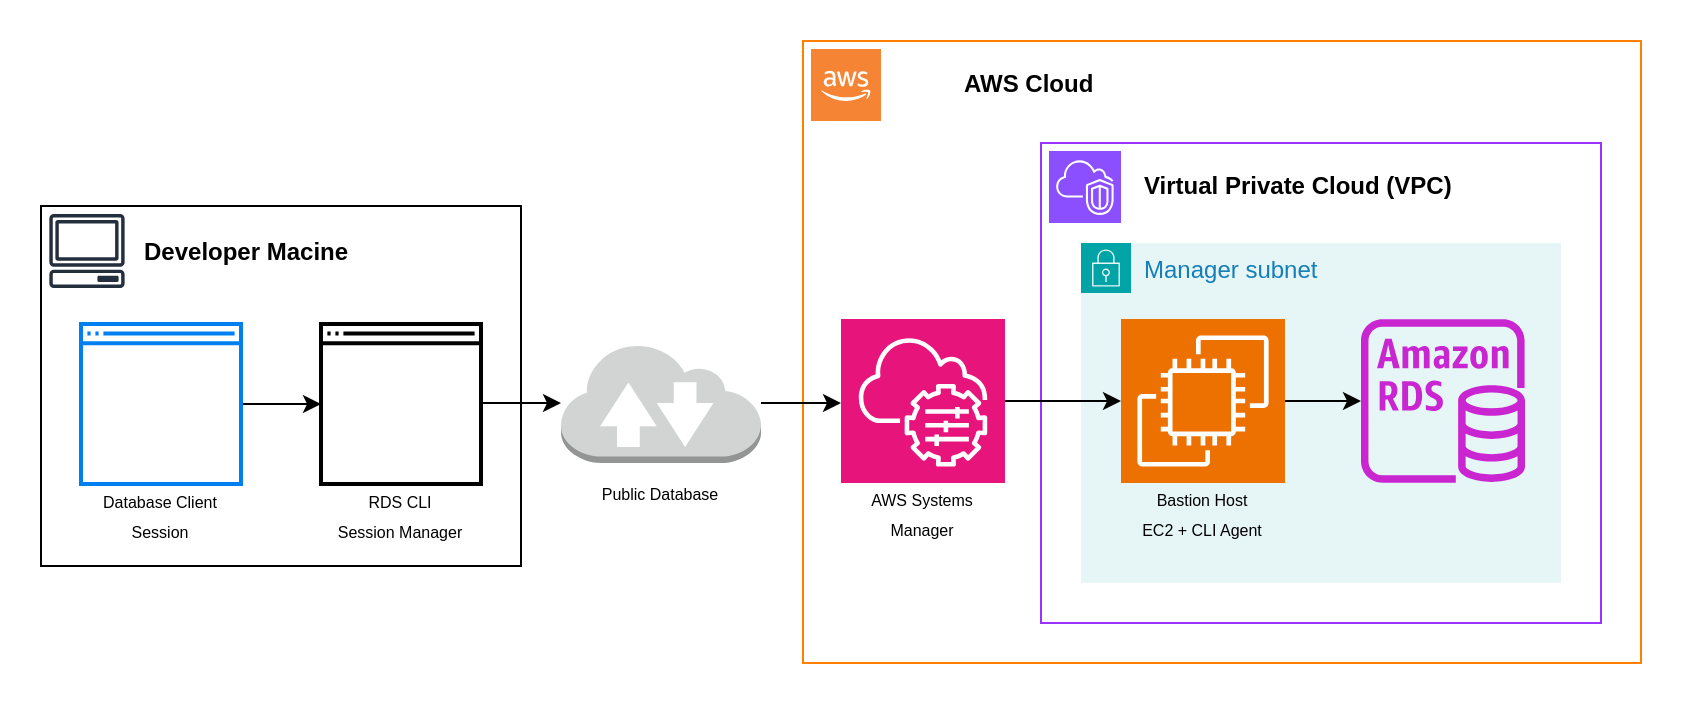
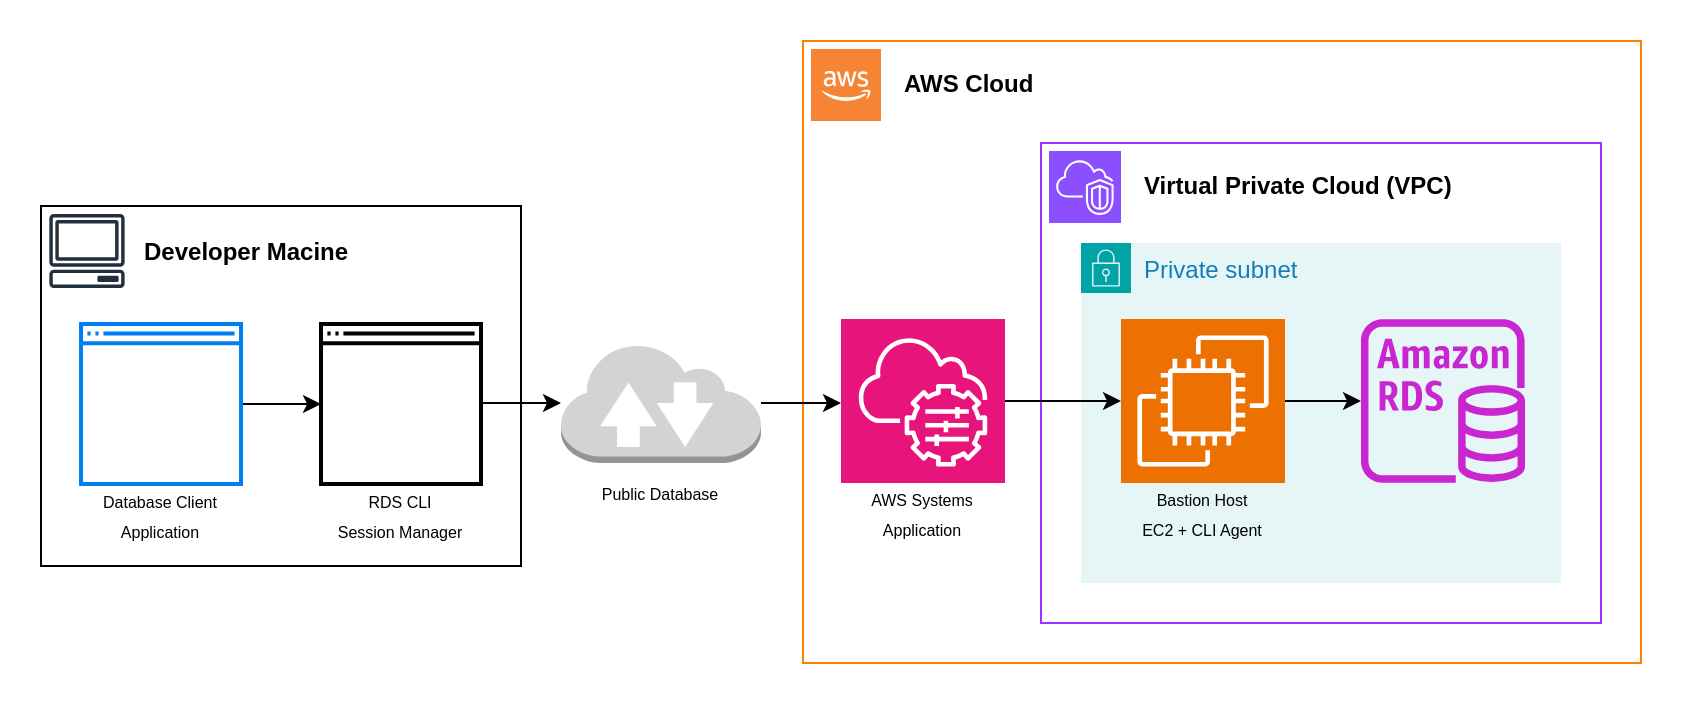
node "AWS Cloud": moved (1061, 85) -> (1001, 85)
node "Manager subnet": label "Manager subnet" -> "Private subnet"
node "AWS Systems Manager": label "AWS Systems Manager" -> "AWS Systems Application"
node "Database Client Session": label "Database Client Session" -> "Database Client Application"
